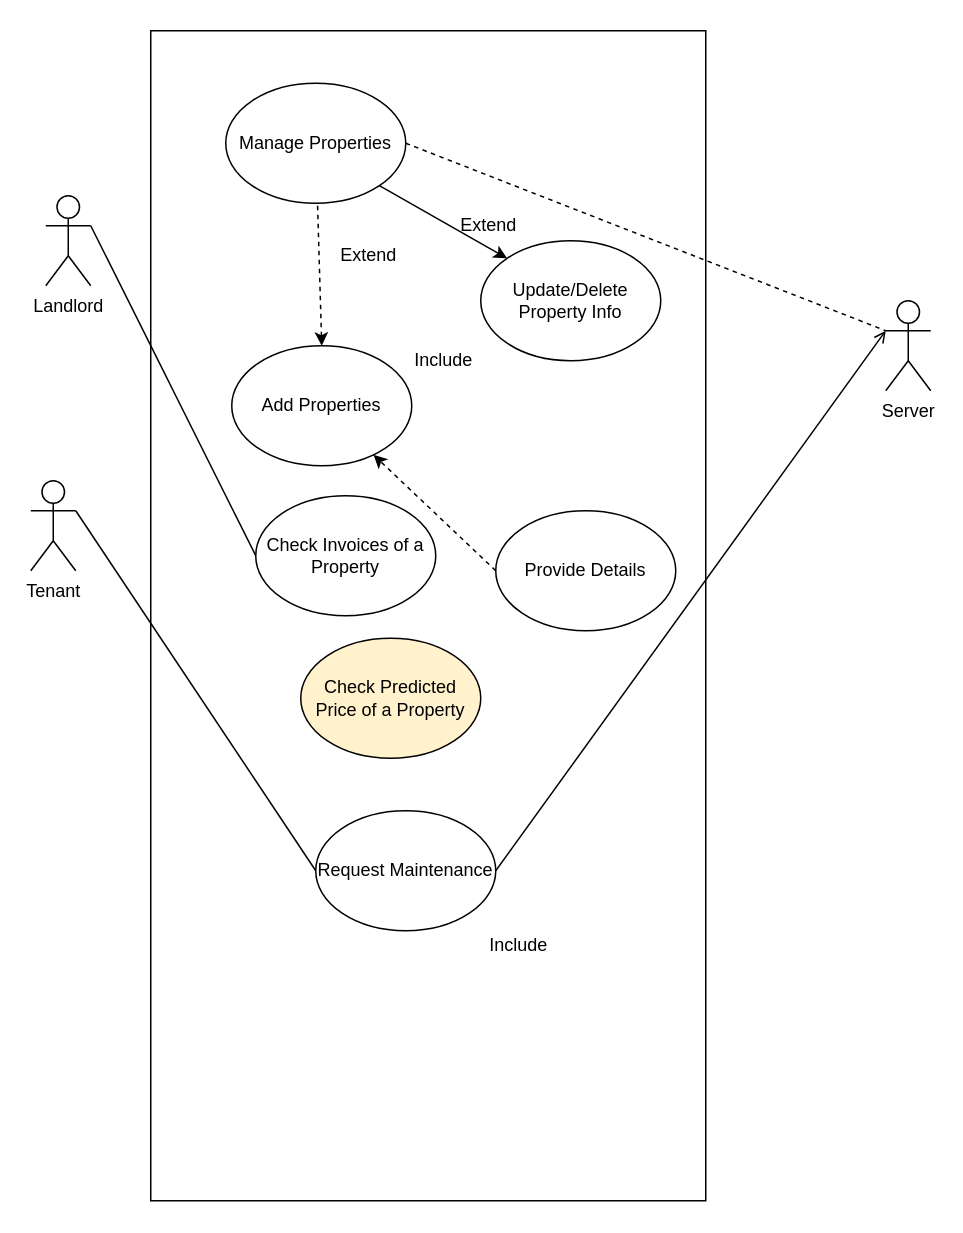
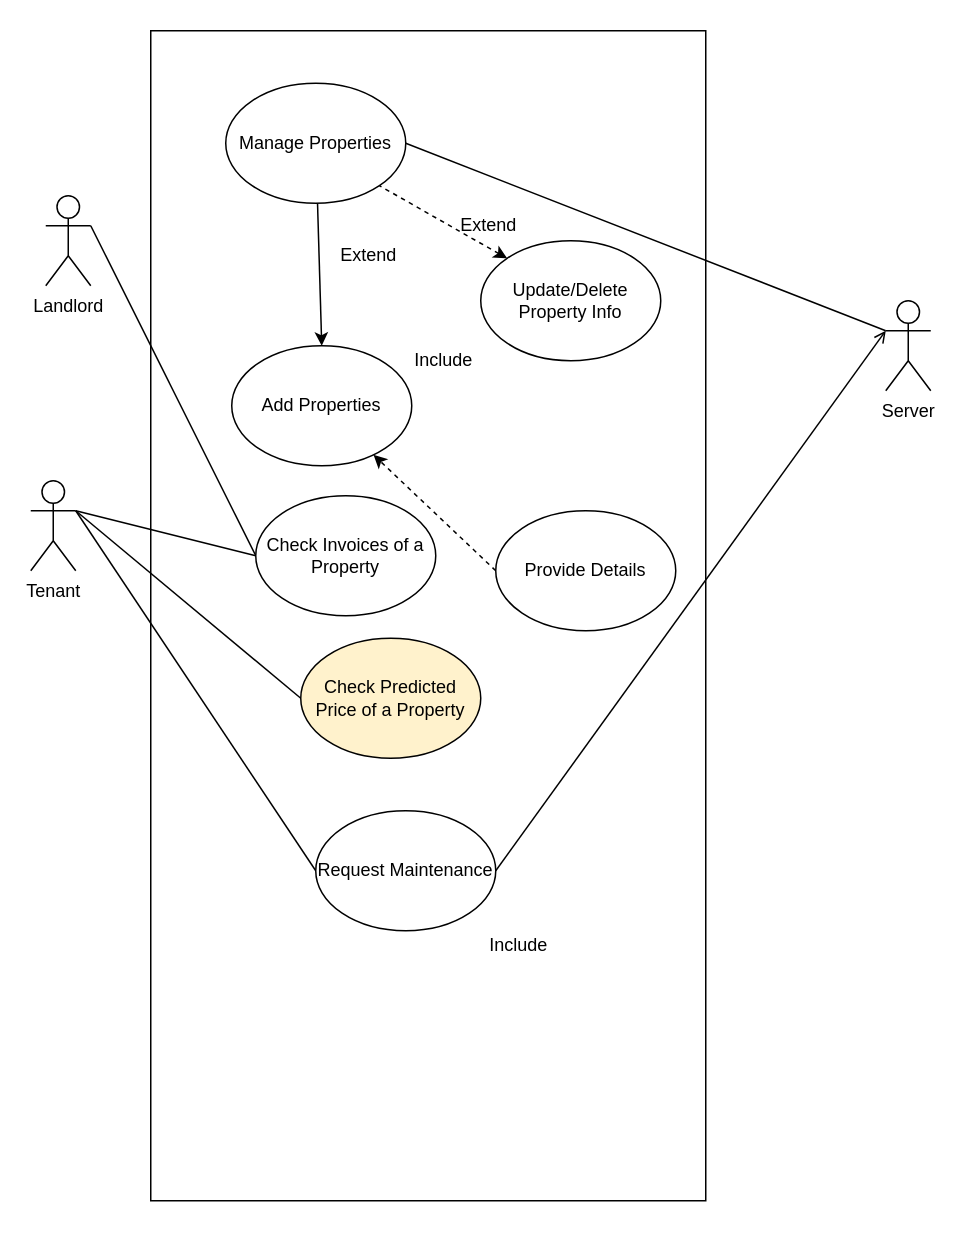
edge "Manage Properties" -> "Update/Delete Property Info": style solid -> dashed
edge "Manage Properties" -- "Server": style dashed -> solid
edge "Manage Properties" -> "Add Properties": style dashed -> solid
edge "Tenant" -- "Check Invoices of a Property": added
edge "Tenant" -- "Check Predicted Price of a Property": added
